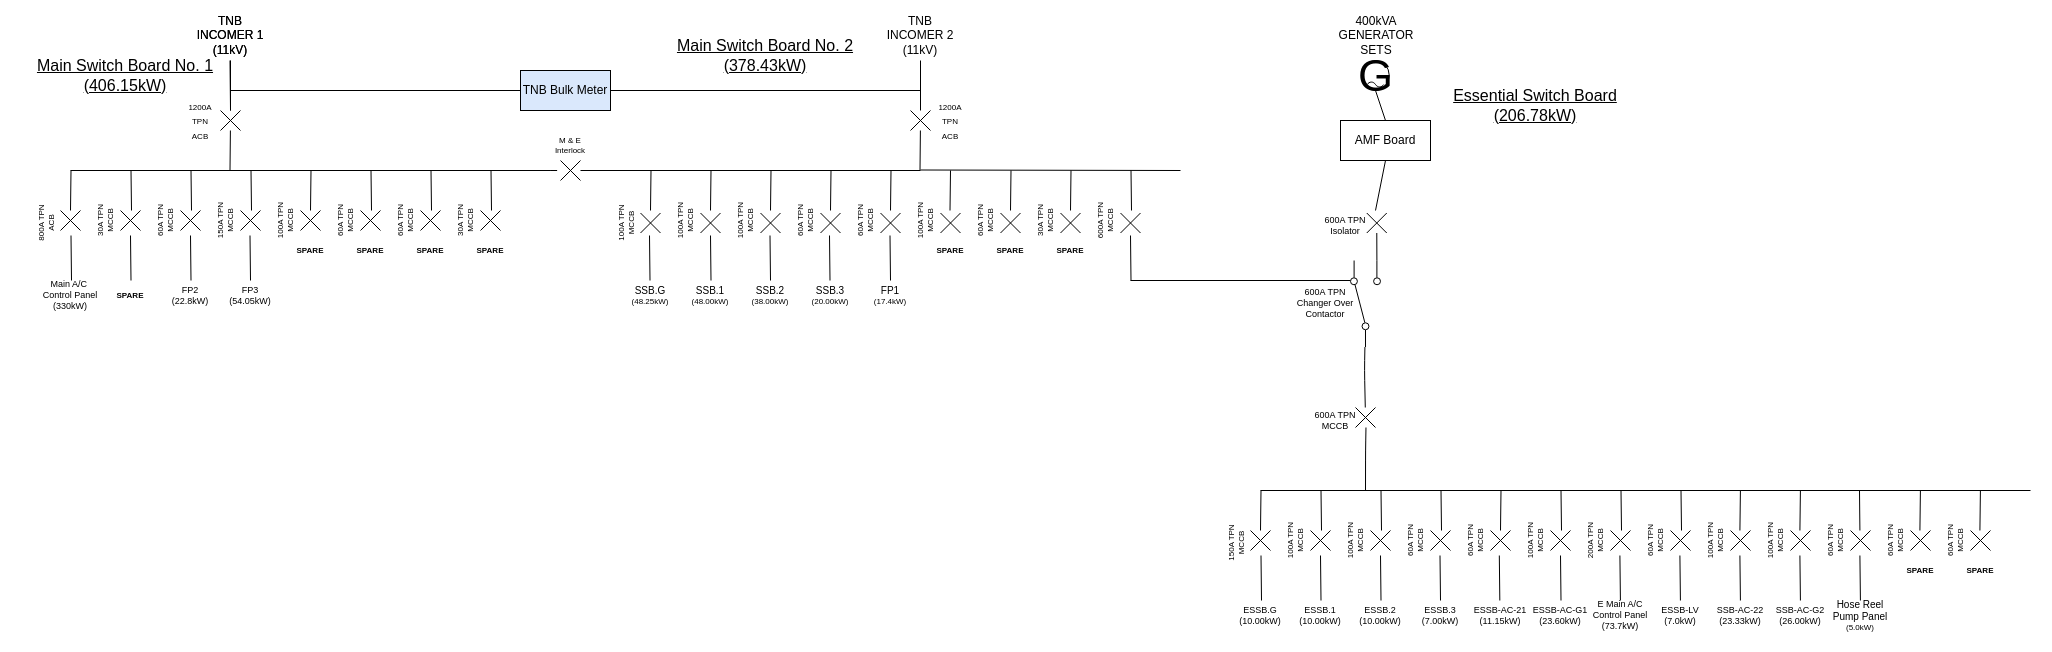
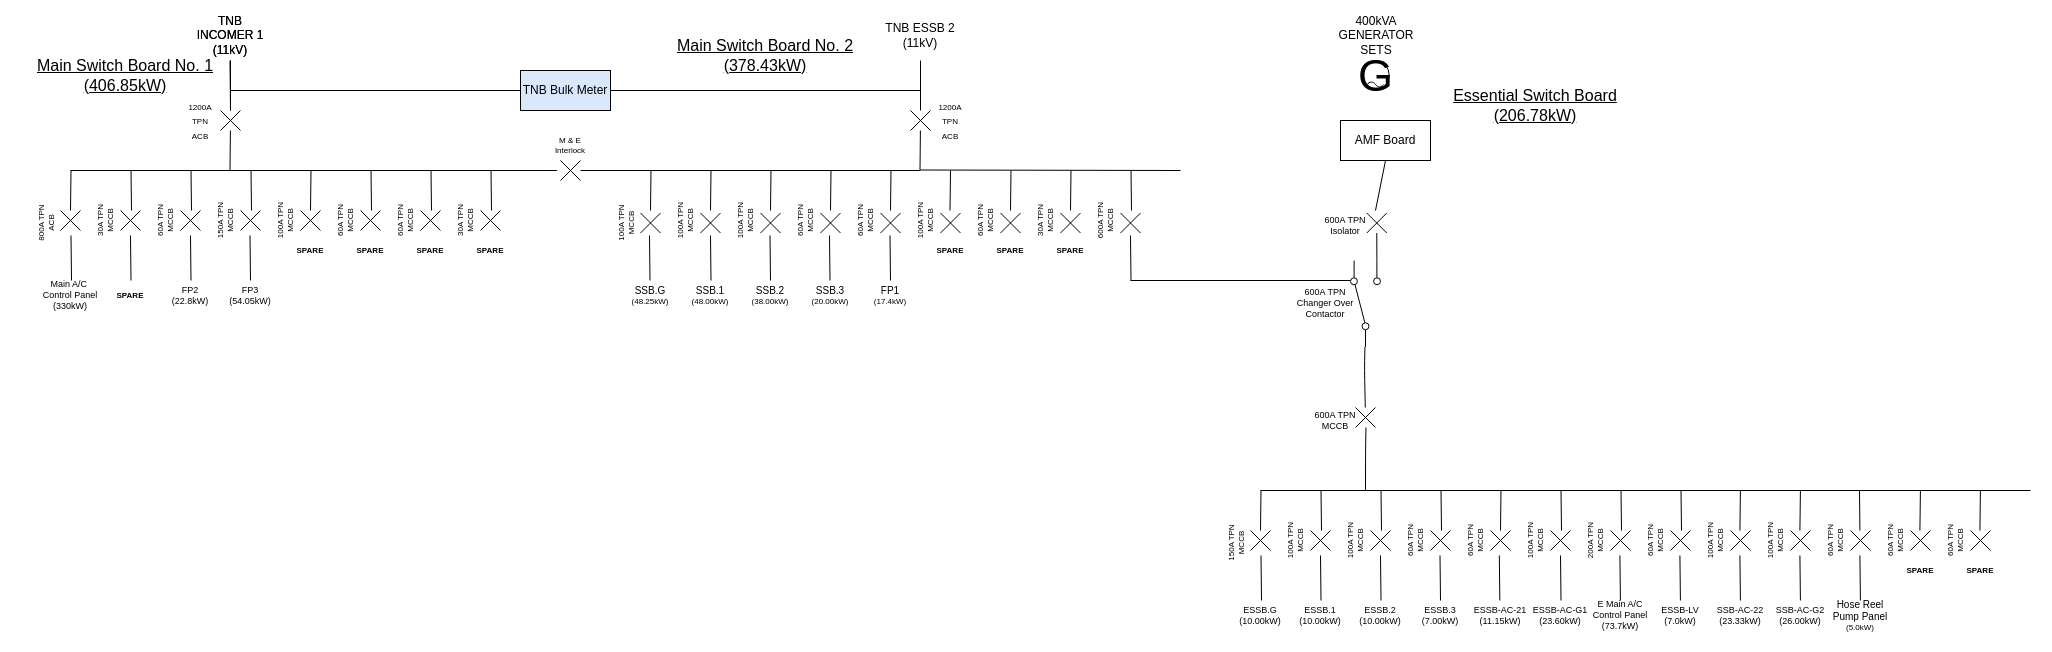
node "TNB INCOMER 2 (11kV)": label "TNB INCOMER 2 (11kV)" -> "TNB ESSB 2 (11kV)"
node "Main Switch Board No. 1 (406.15kW)": label "Main Switch Board No. 1 (406.15kW)" -> "Main Switch Board No. 1 (406.85kW)"
edge "G" -- "AMF Board": removed
